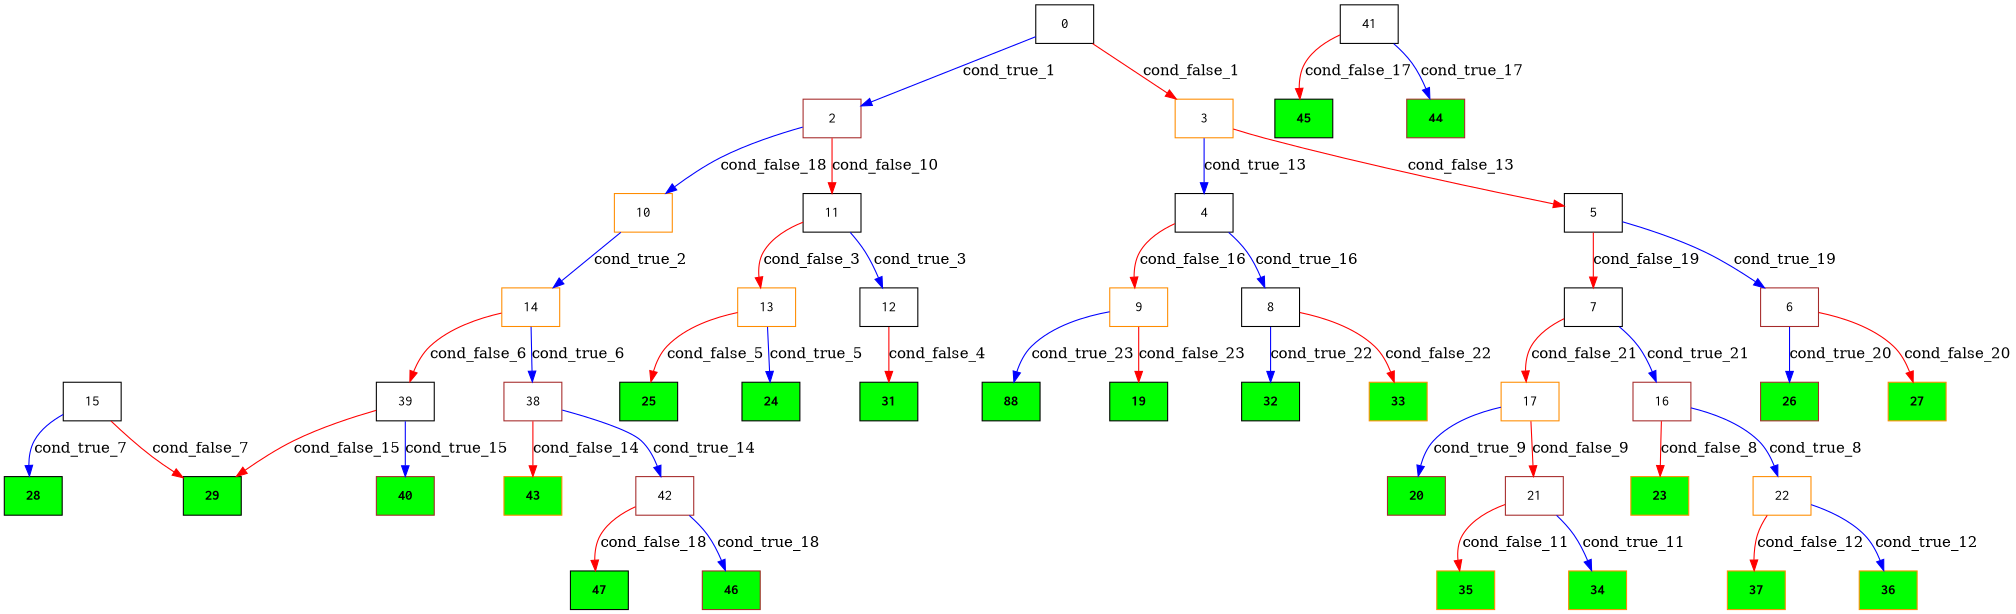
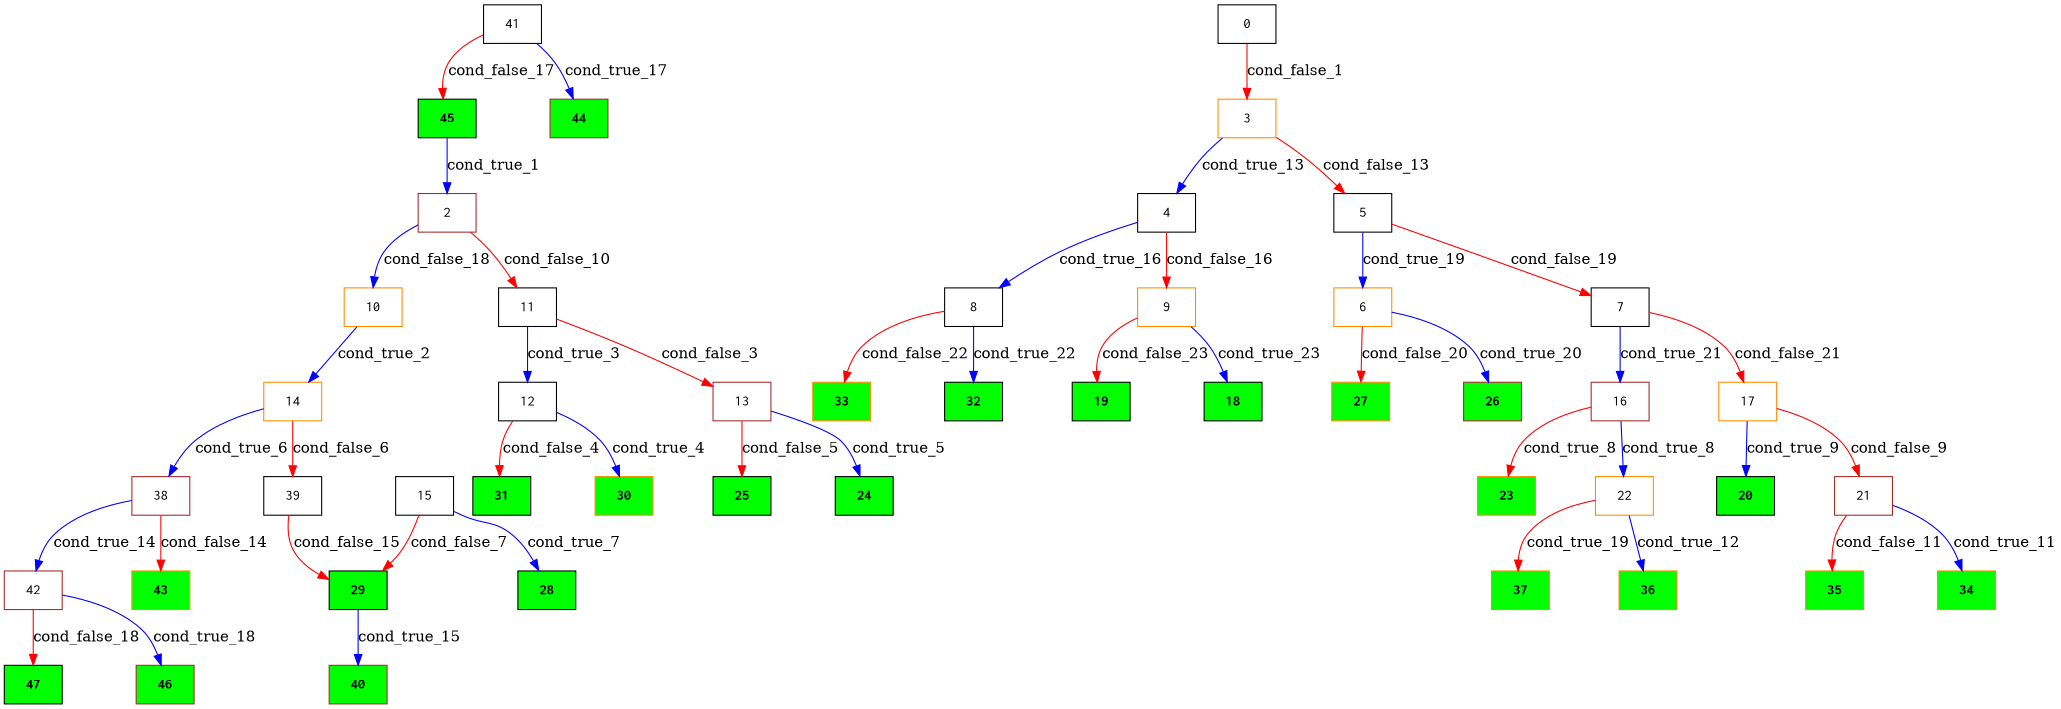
edge "0" -> "2": now "45" -> "2"
node "13": color darkorange -> brown
node "6": color brown -> darkorange
node "88": label "88" -> "18"
edge "39" -> "40": now "29" -> "40"
edge "16" -> "23": label "cond_false_8" -> "cond_true_8"
node "30": added
node "20": color brown -> black
edge "22" -> "37": label "cond_false_12" -> "cond_true_19"
